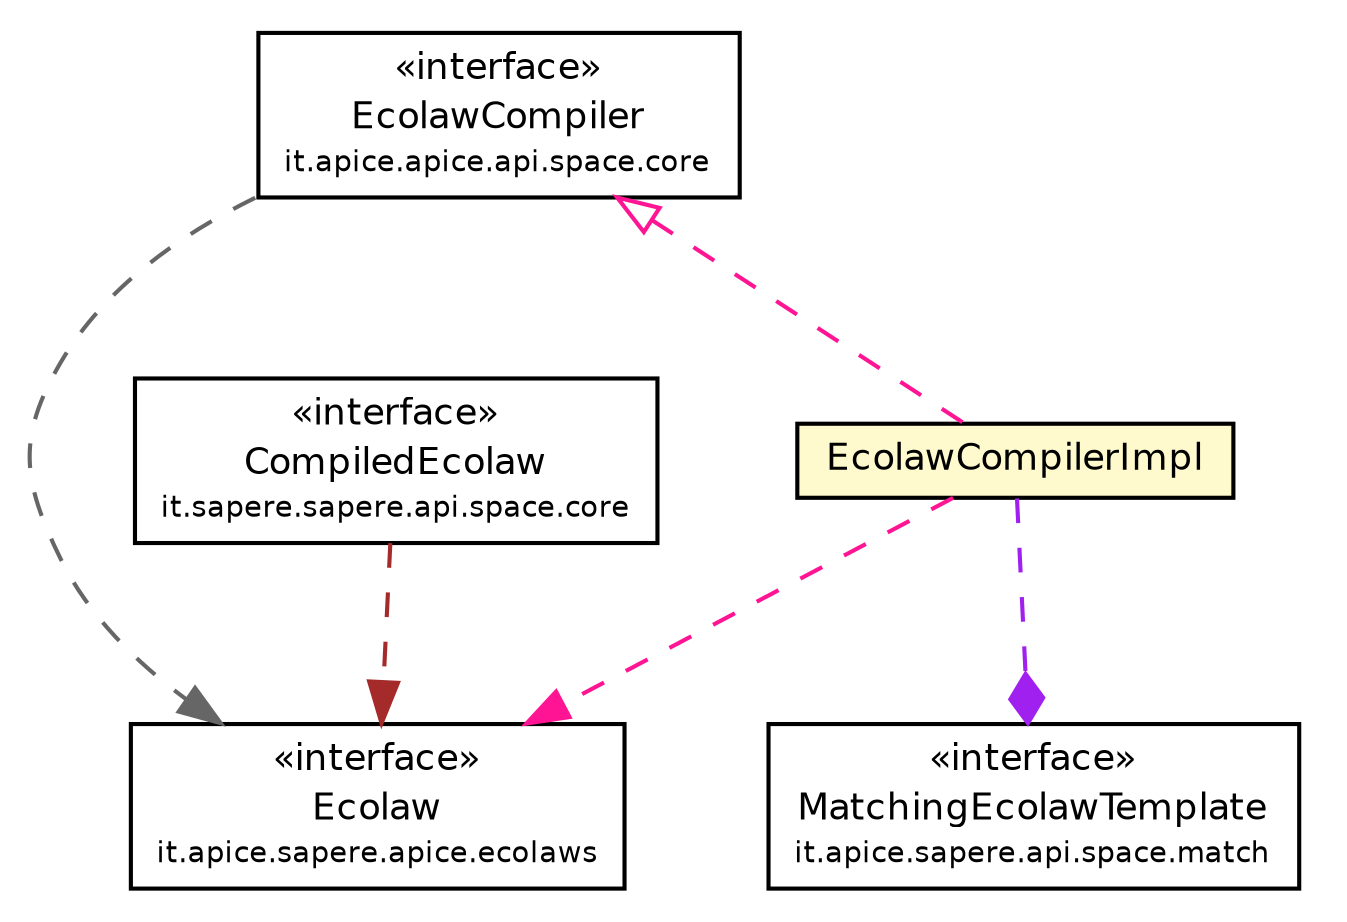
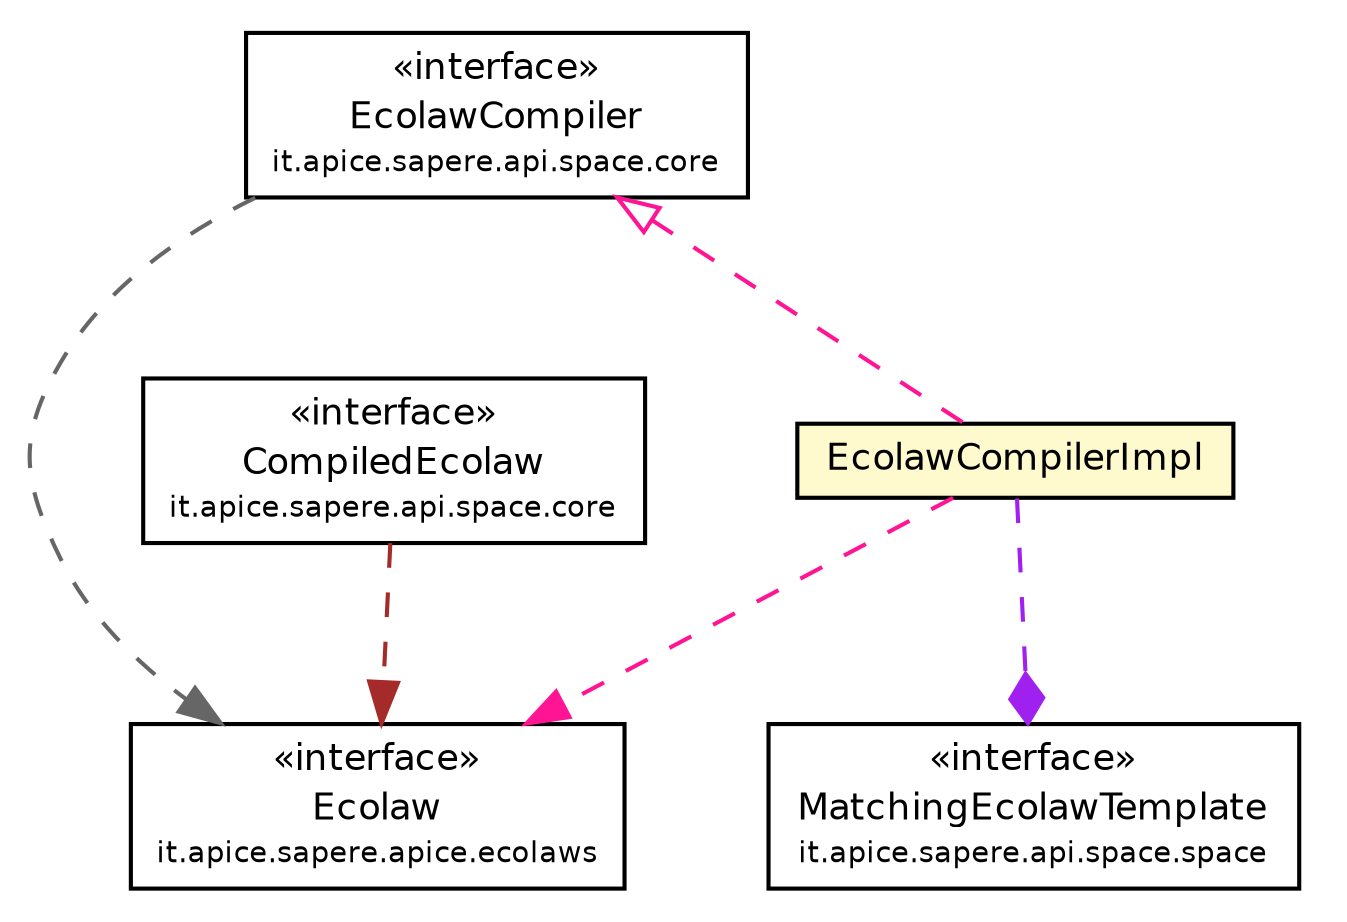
node "EcolawCompiler": text "it.apice.apice.api.space.core" -> "it.apice.sapere.api.space.core"
node "CompiledEcolaw": text "it.sapere.sapere.api.space.core" -> "it.apice.sapere.api.space.core"
node "MatchingEcolawTemplate": text "it.apice.sapere.api.space.match" -> "it.apice.sapere.api.space.space"
